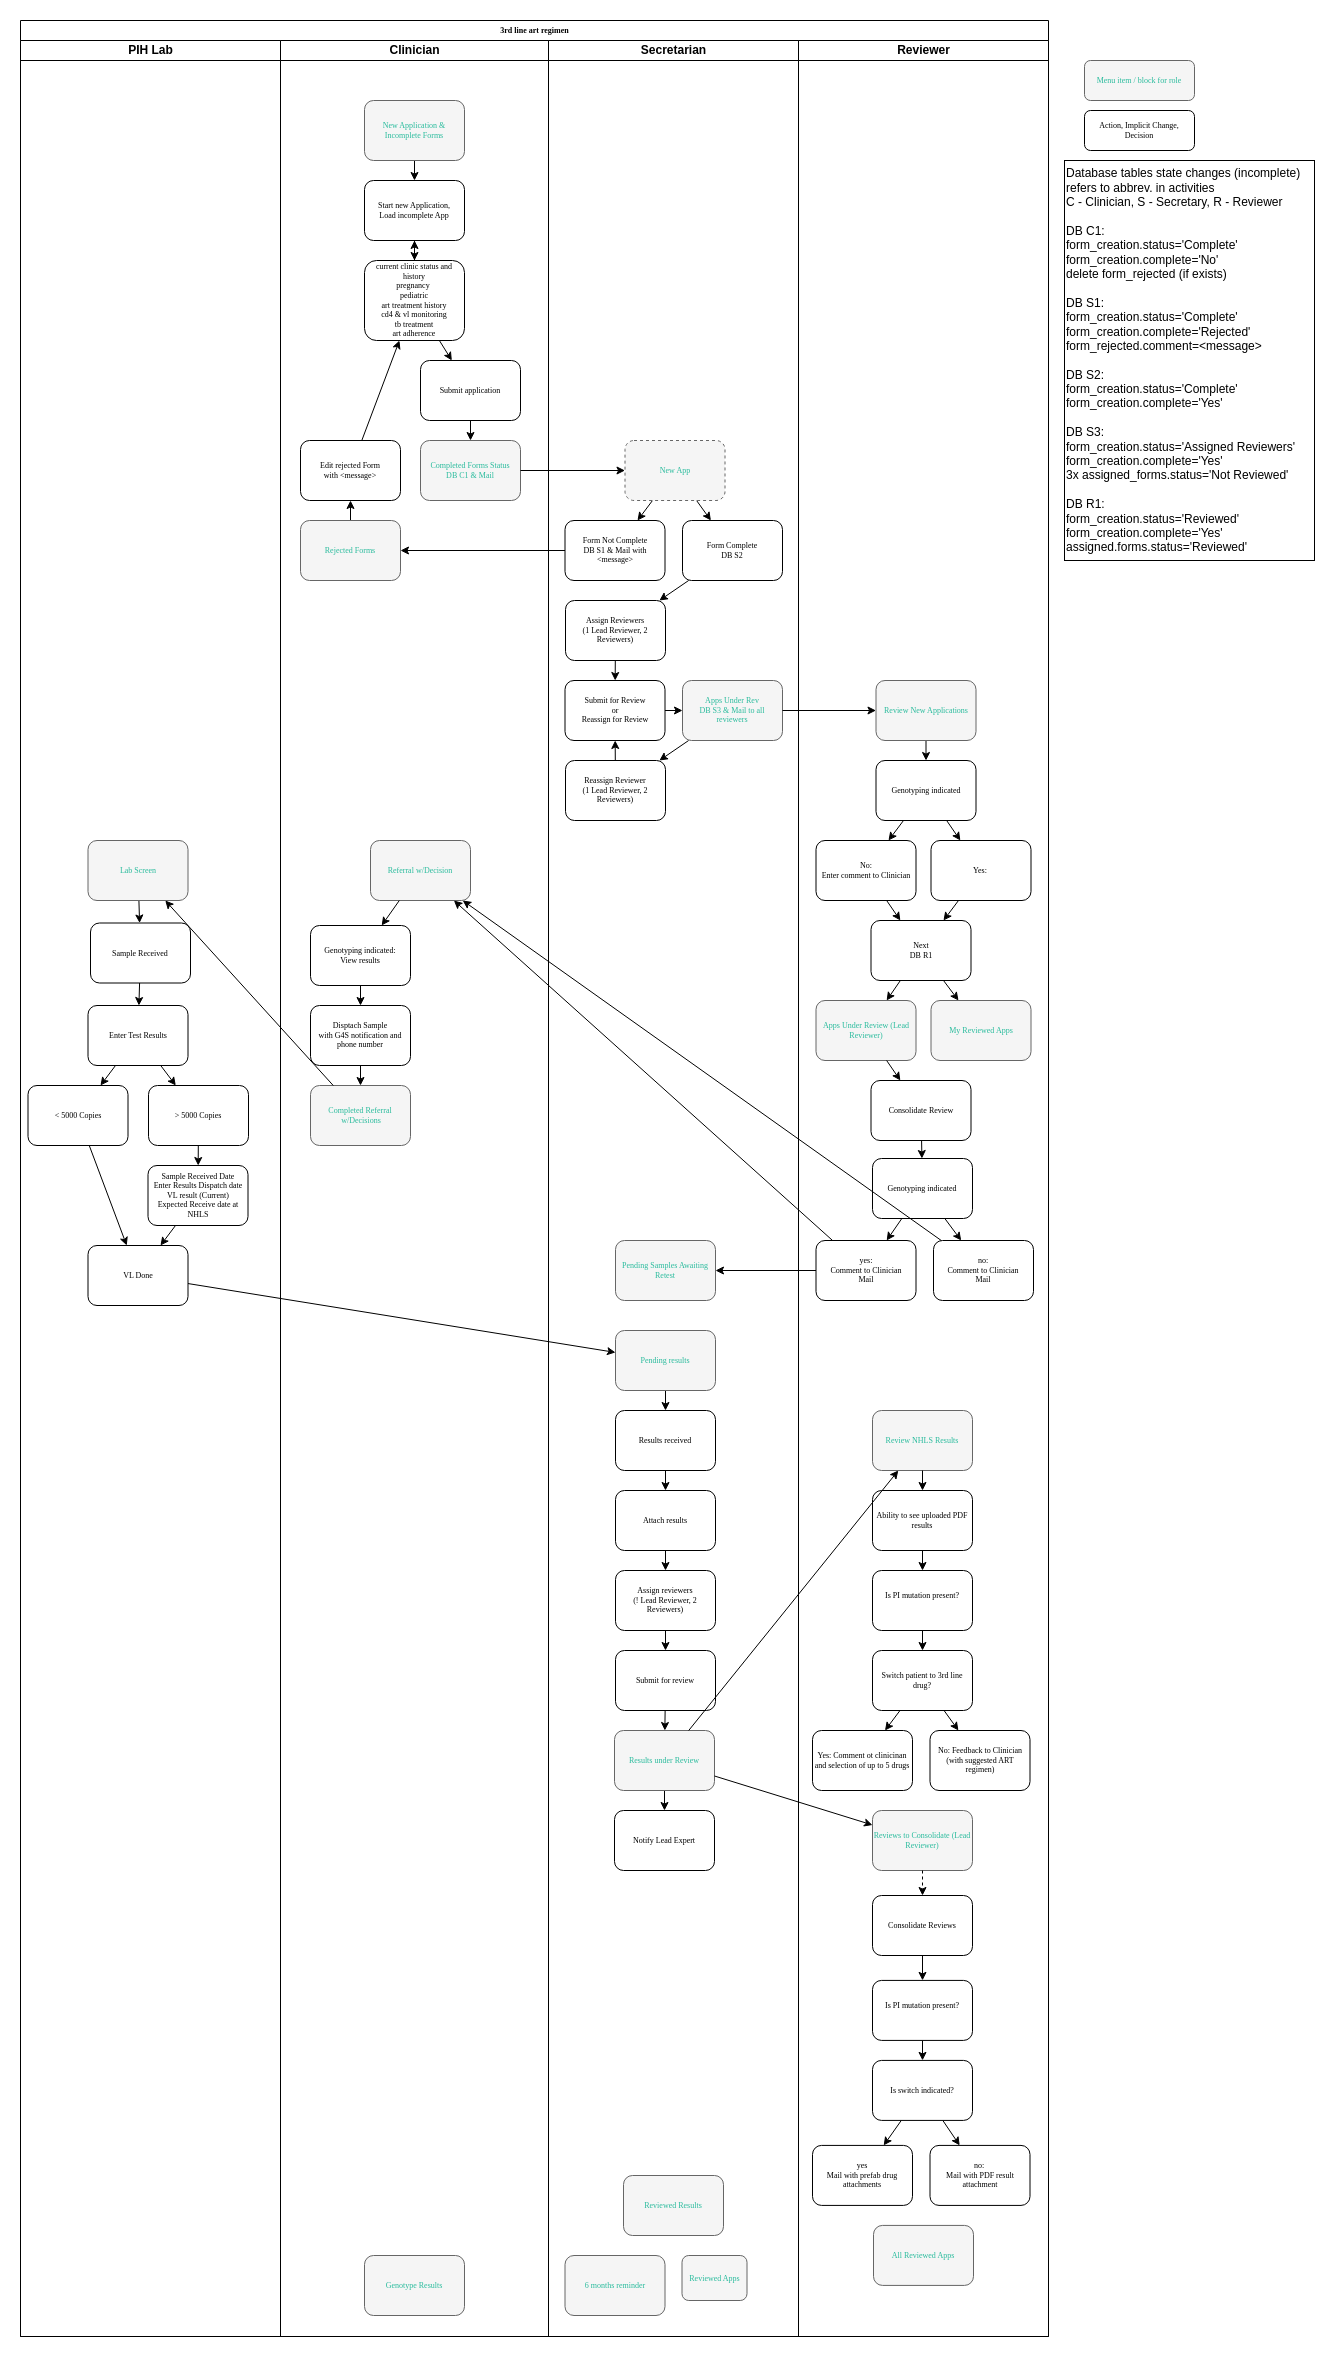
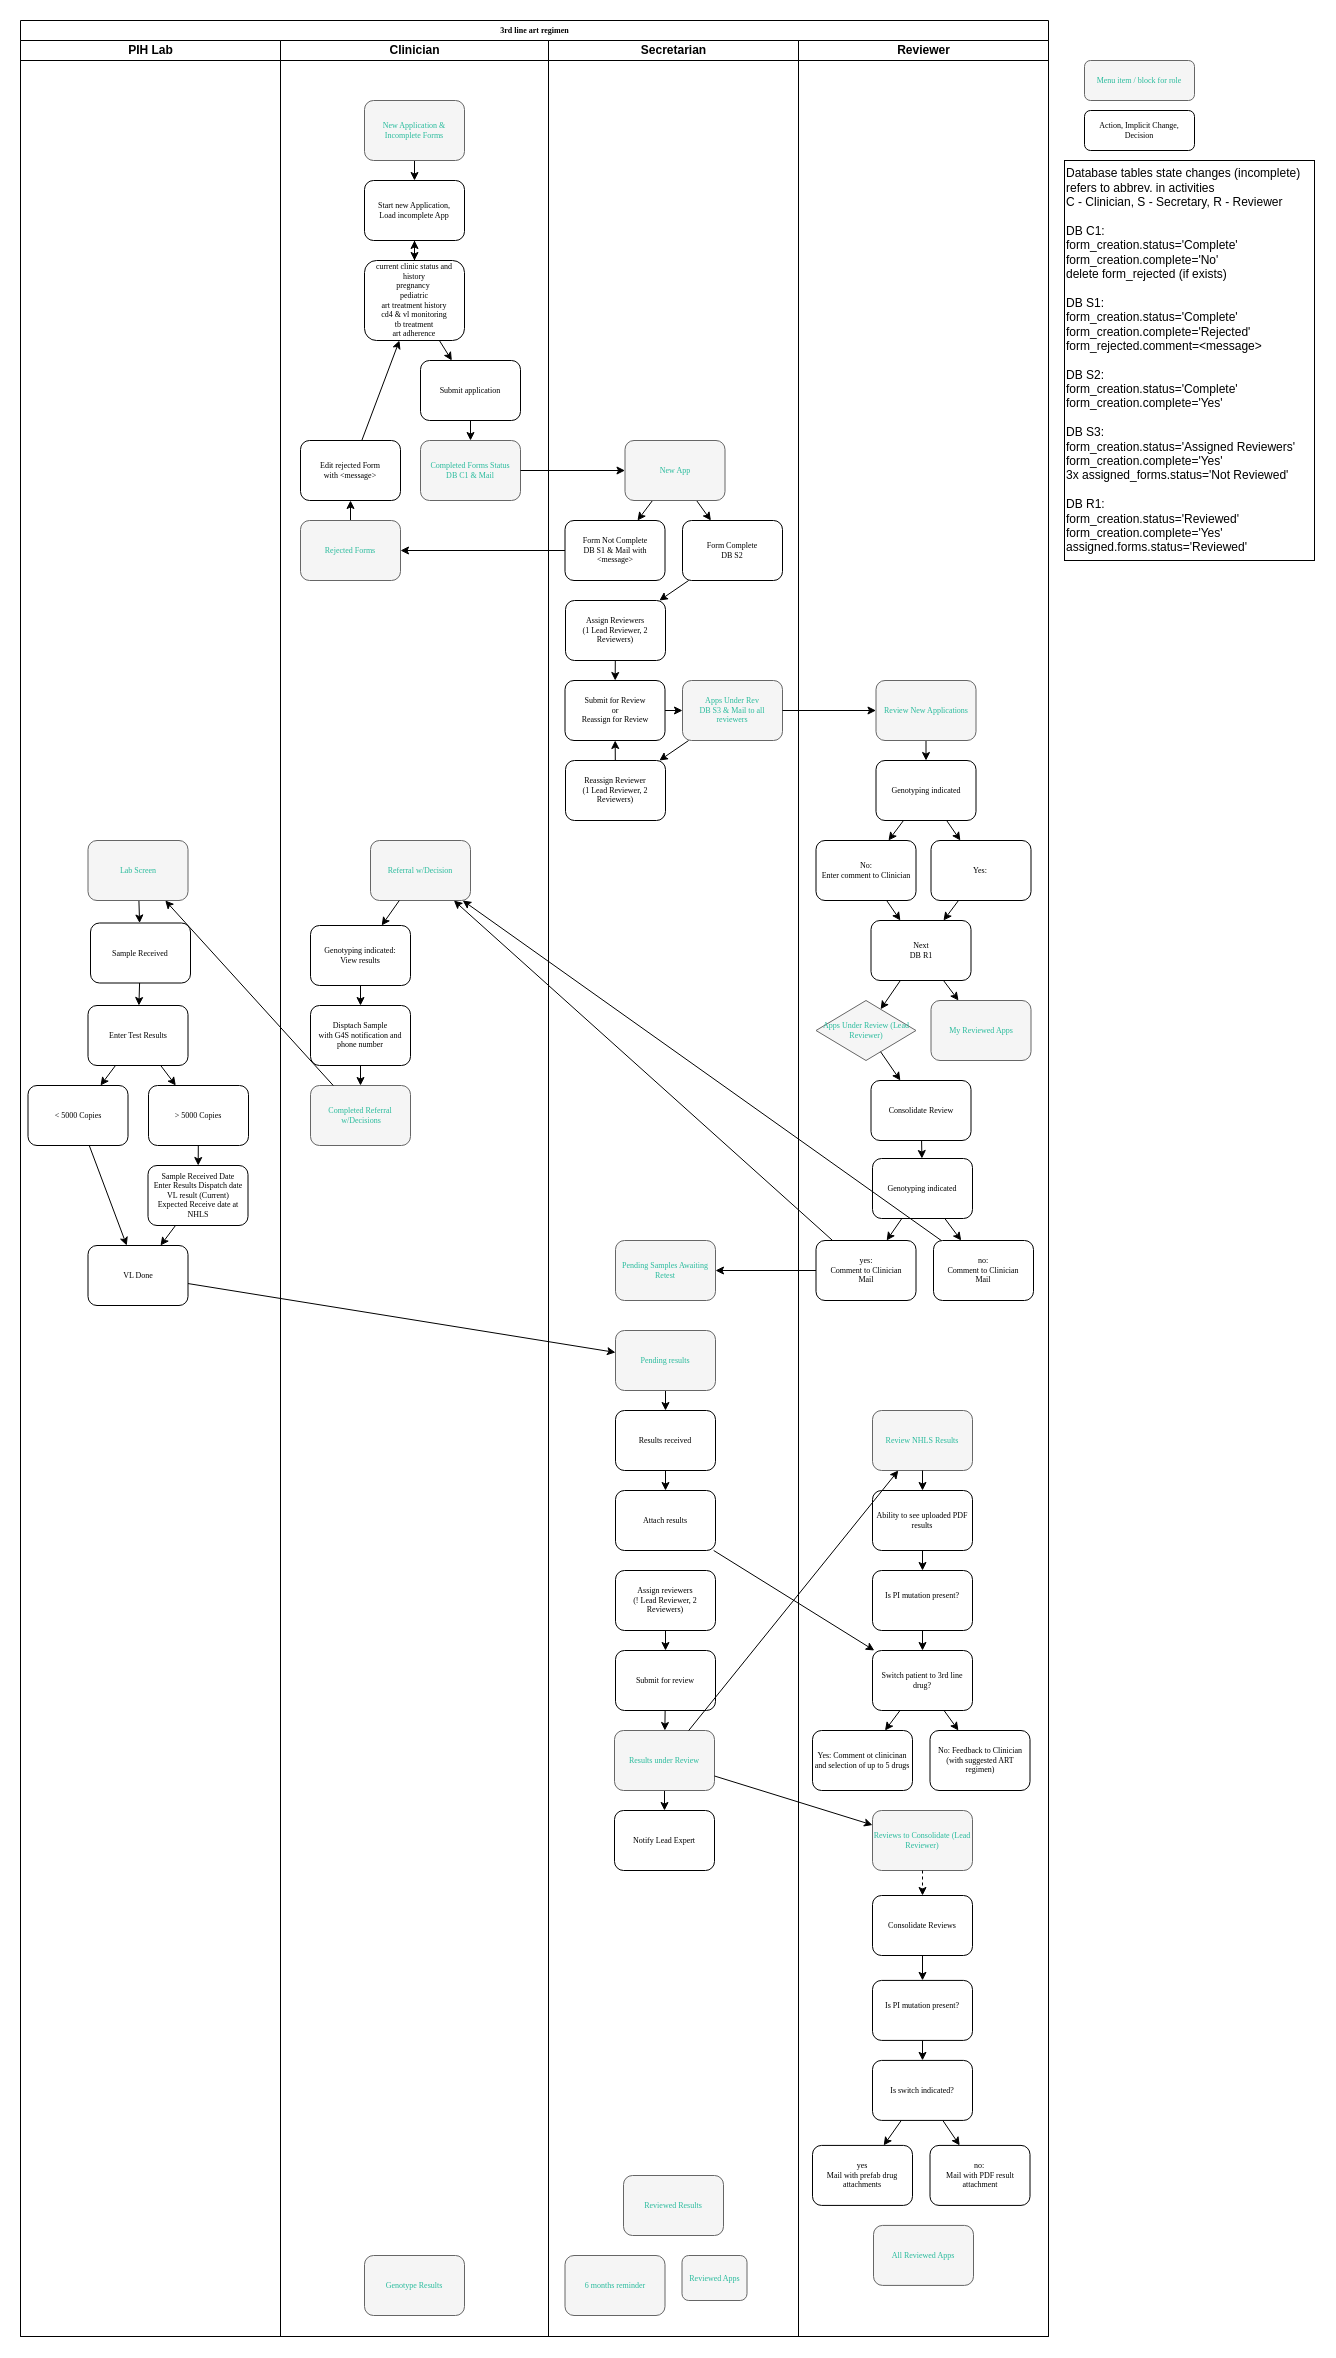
node "New App": style dashed -> solid
node "Apps Under Review (Lead Reviewer)": shape rounded rectangle -> diamond
edge "Attach results" -> "Assign reviewers (! Lead Reviewer, 2 Reviewers)": now "Attach results" -> "Switch patient to 3rd line drug?"
